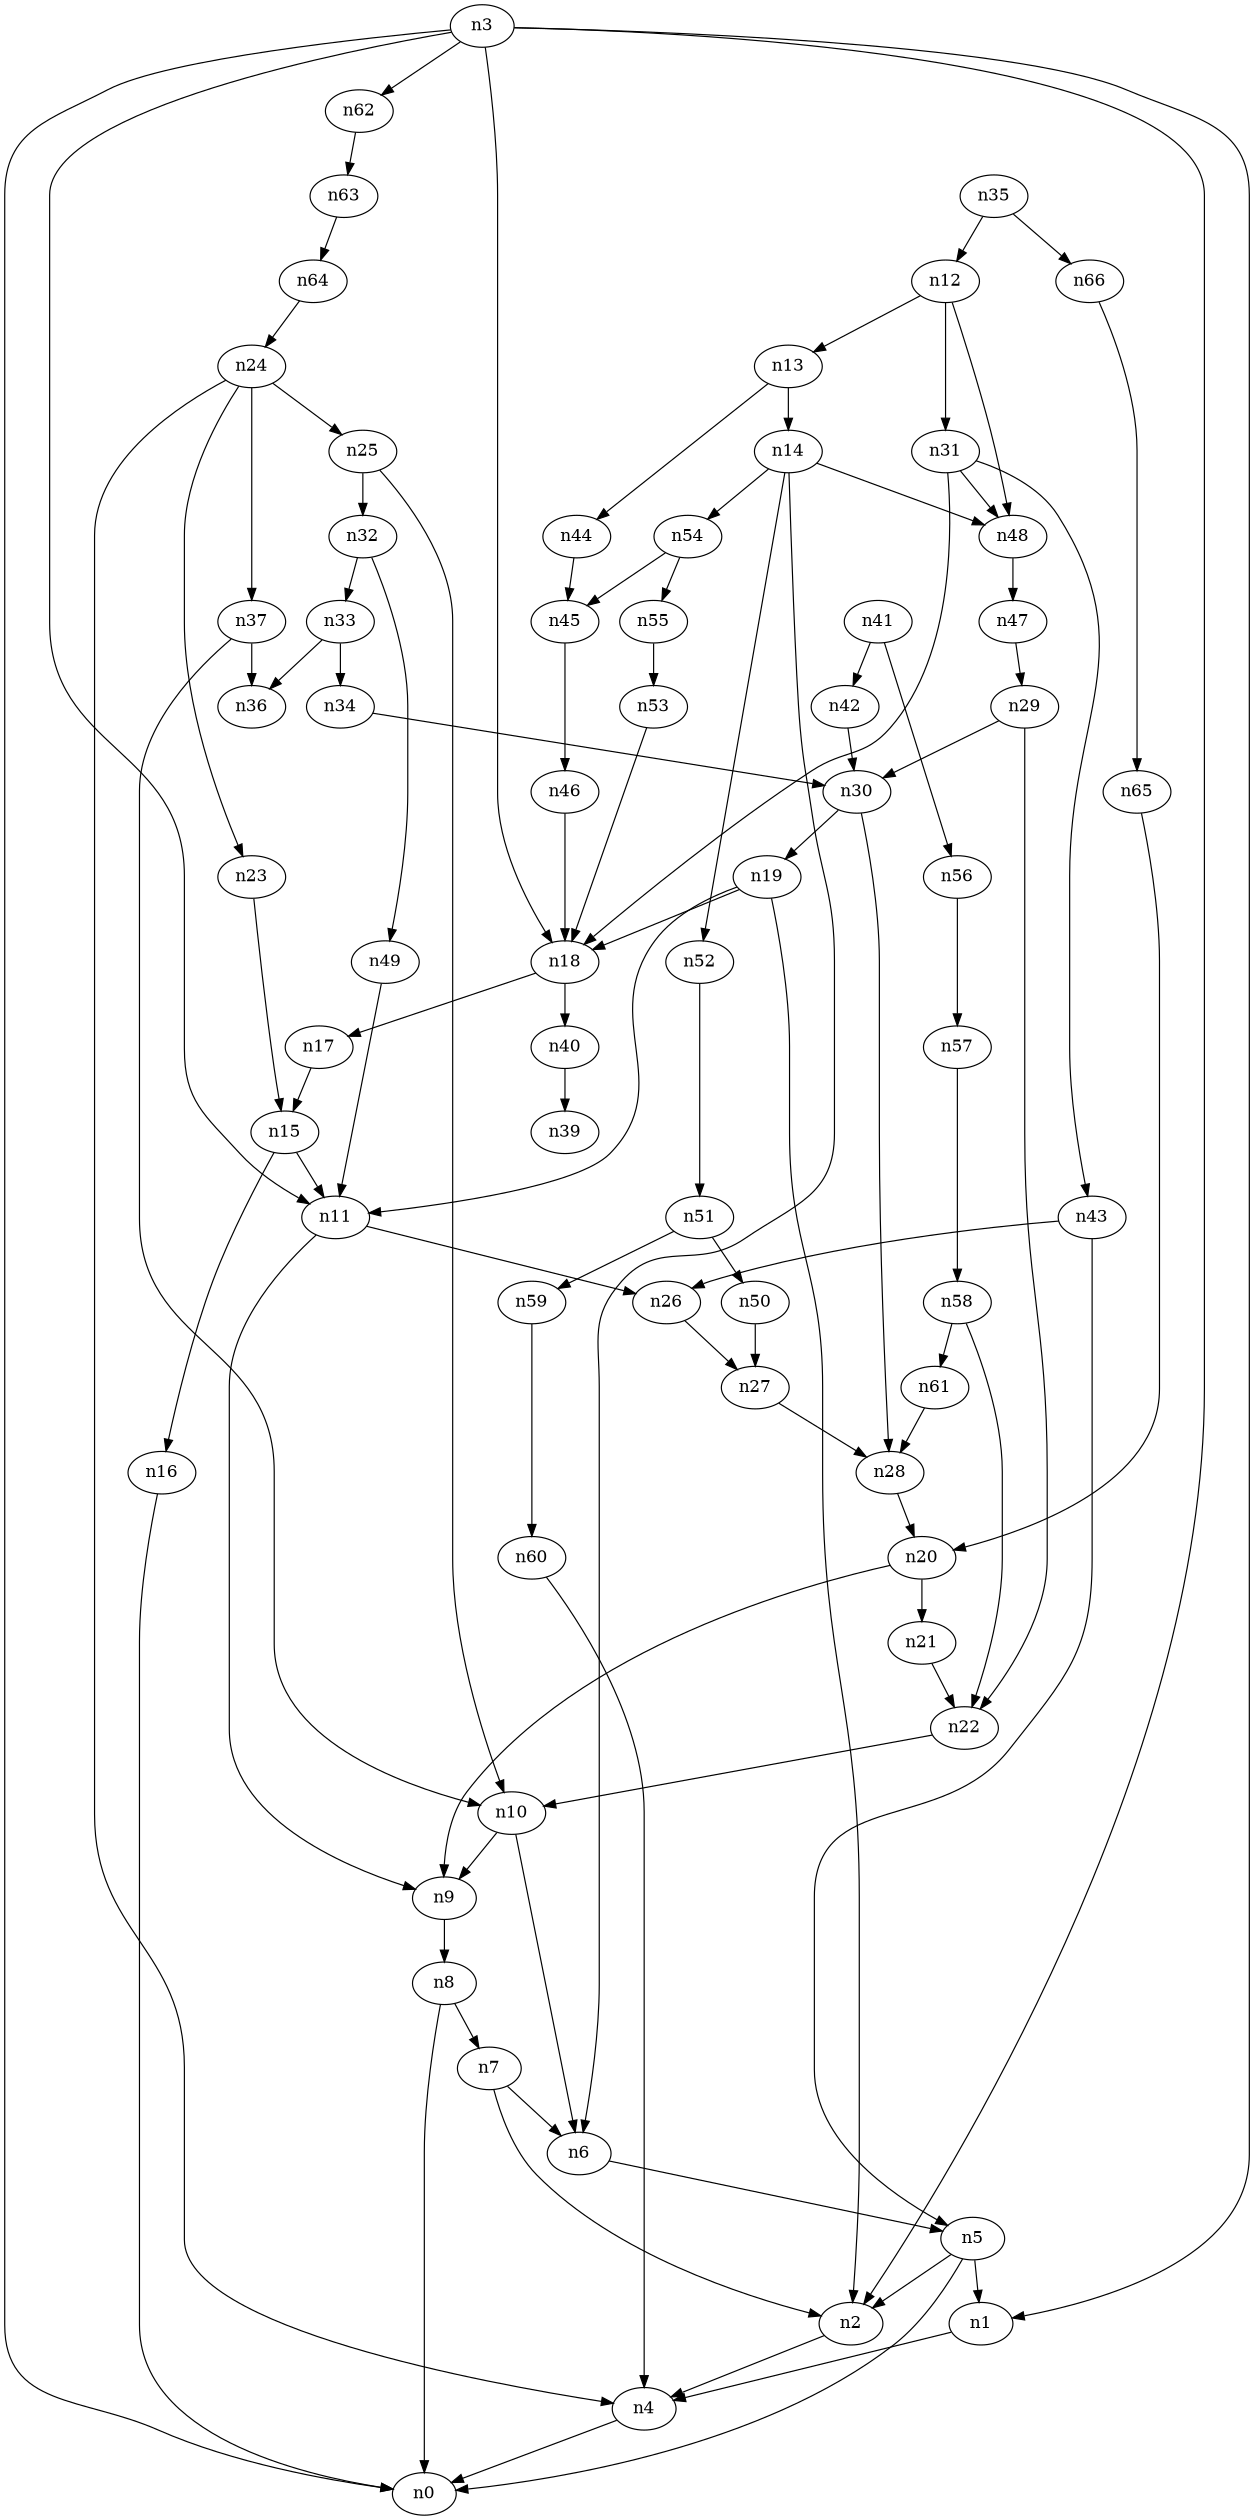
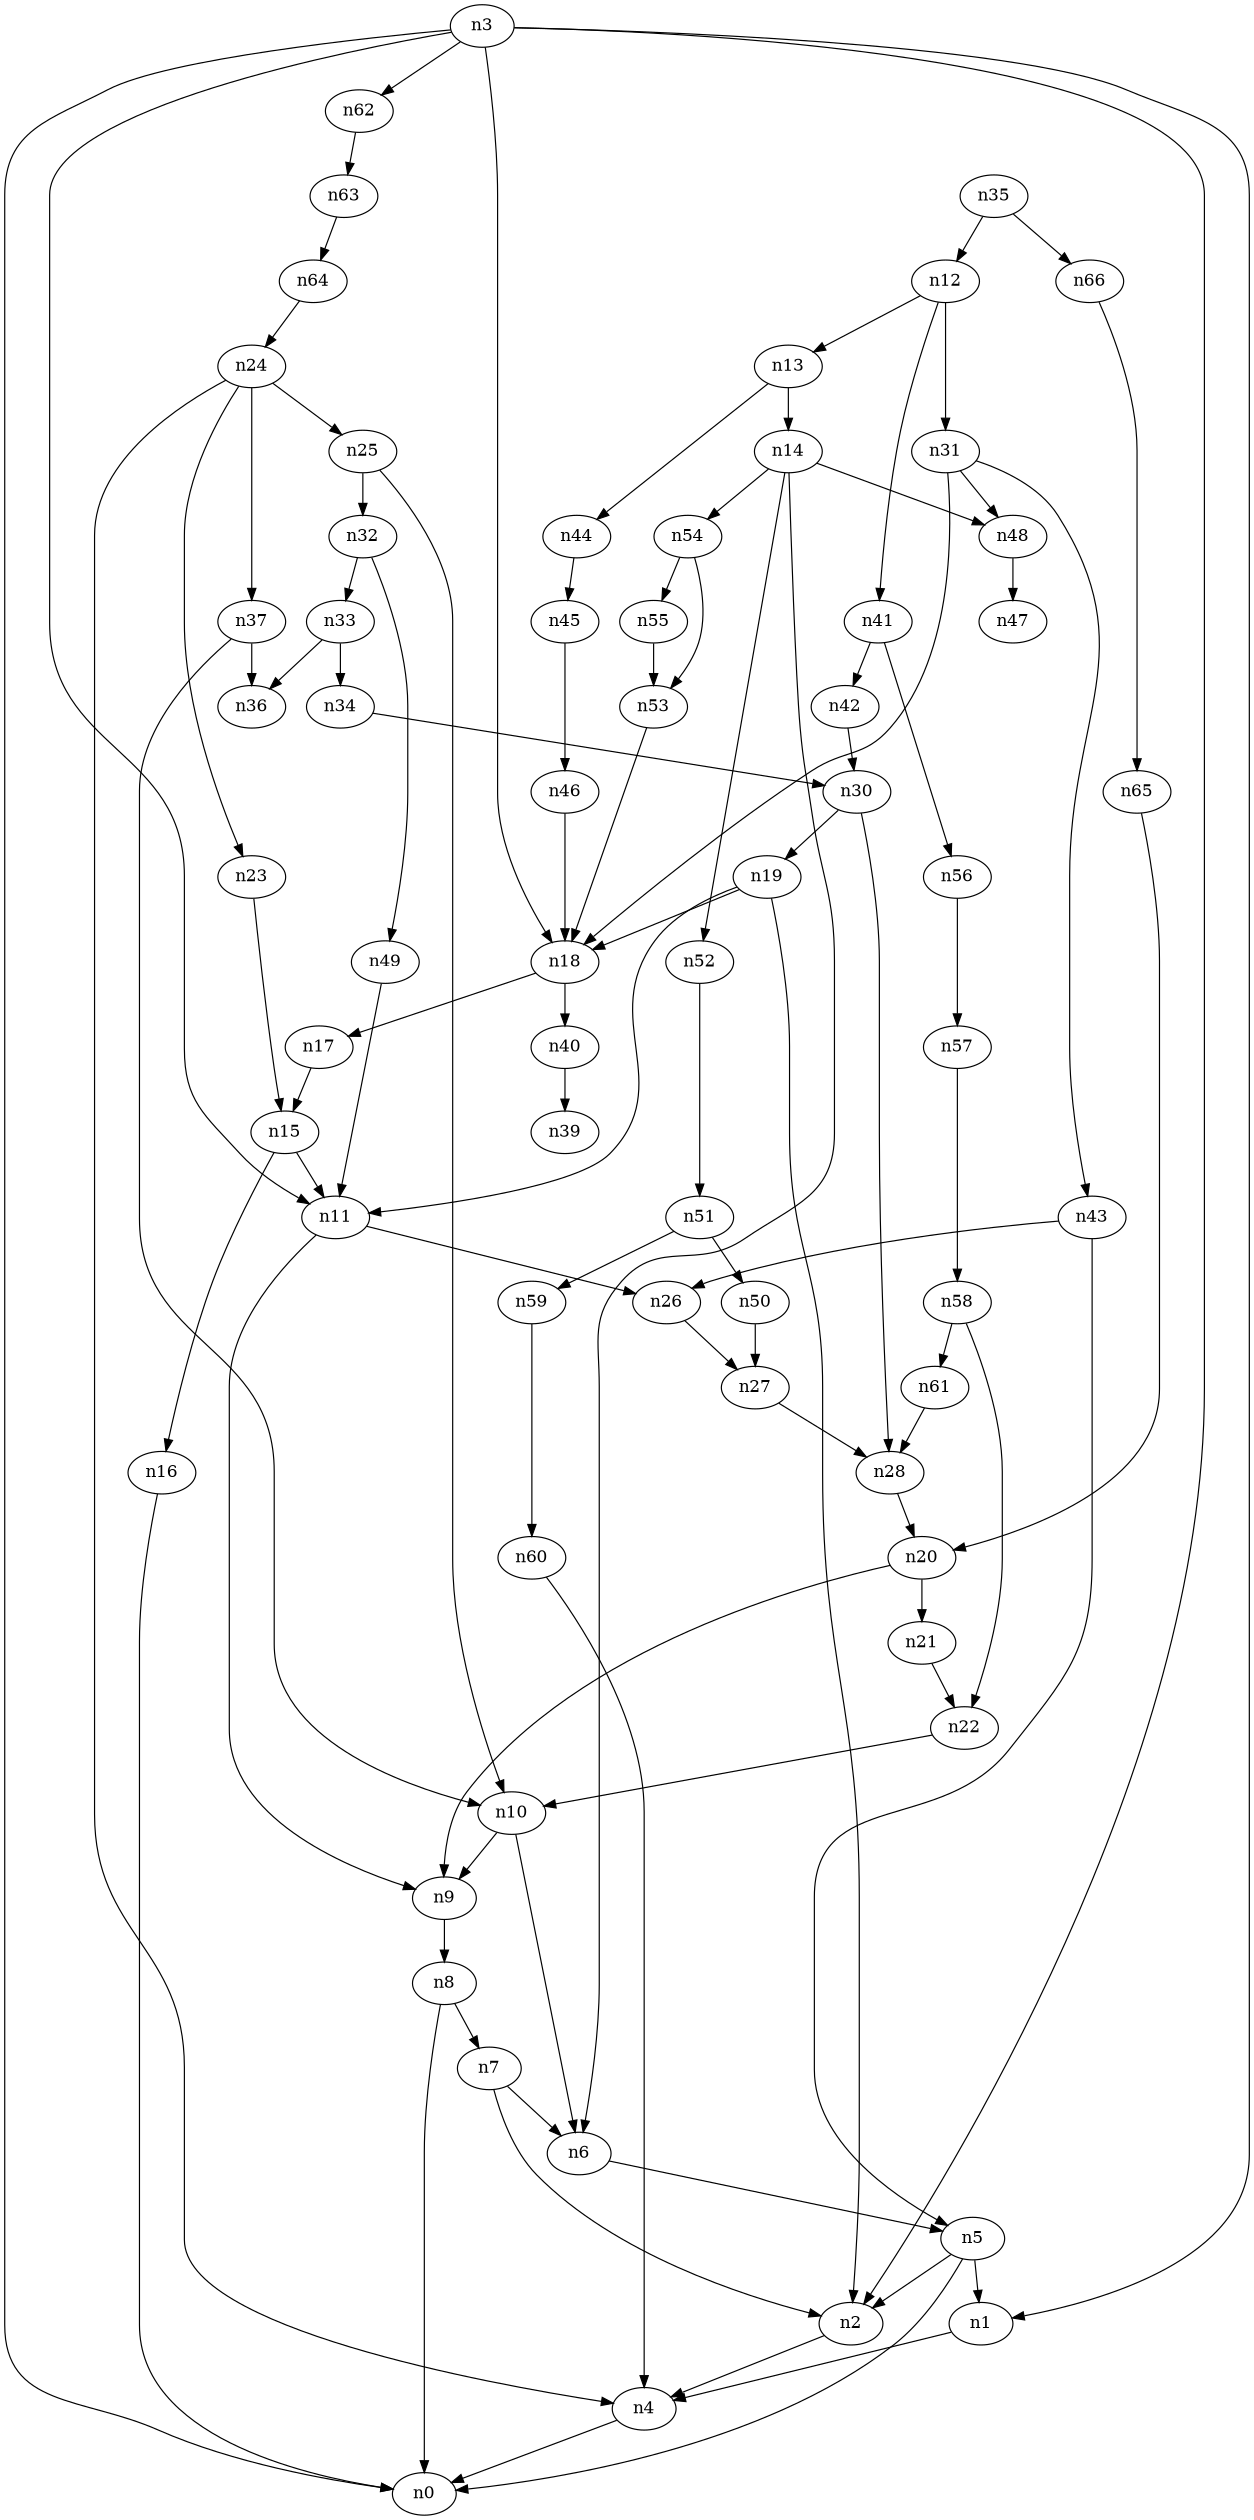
edge "n12" -> "n48": now "n12" -> "n41"
edge "n54" -> "n45": now "n54" -> "n53"
node "n29": removed
